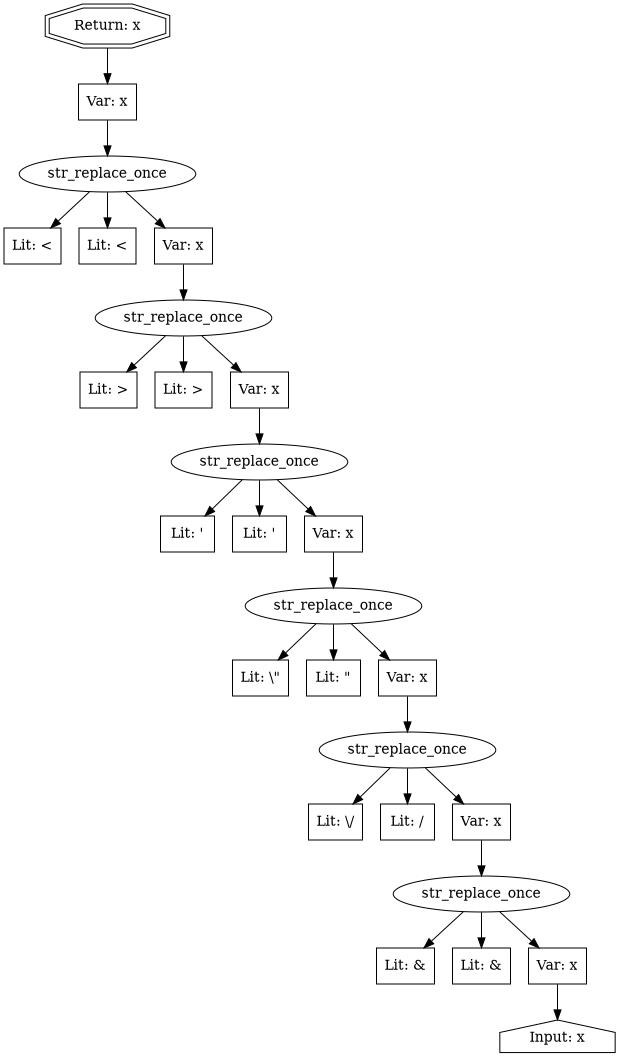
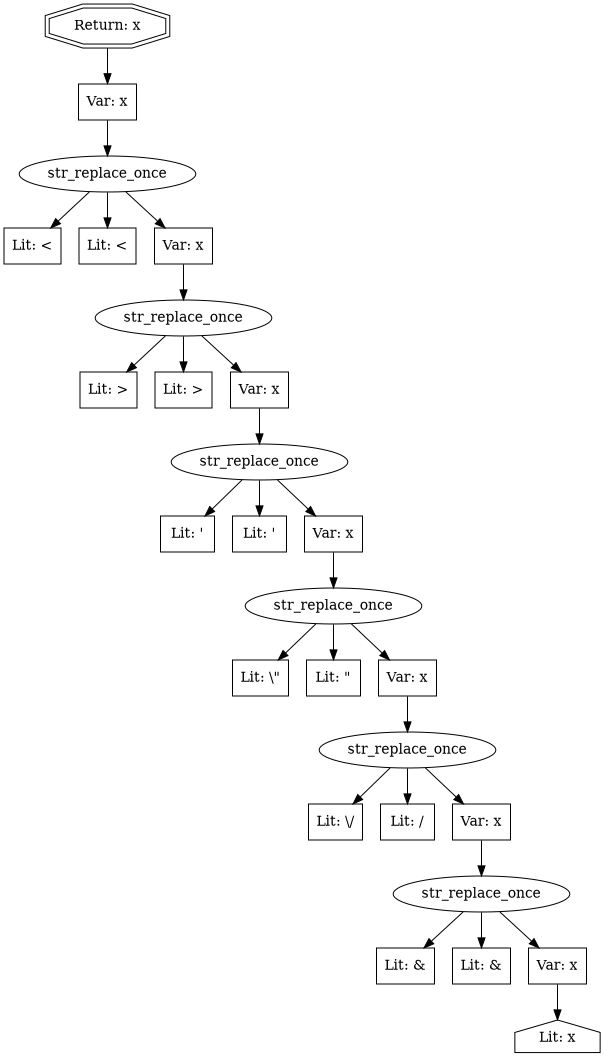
node "Input: x": label "Input: x" -> "Lit: x"
